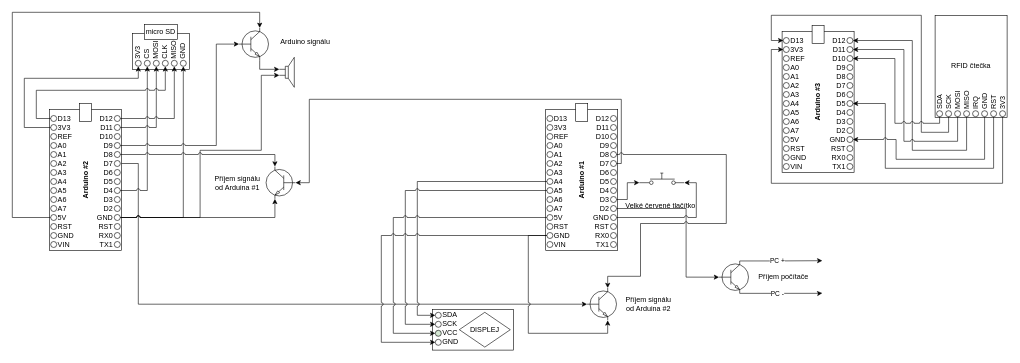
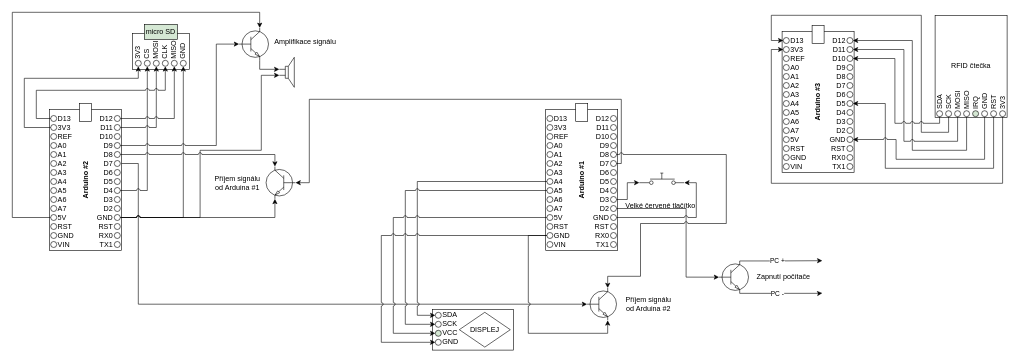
node "micro SD": fillcolor #ffffff -> #d5e8d4
node "Arduino signálu": label "Arduino signálu" -> "Amplifikace signálu"
node "IRQ": fillcolor #ffffff -> #d5e8d4
node "Příjem počítače": label "Příjem počítače" -> "Zapnutí počítače"
